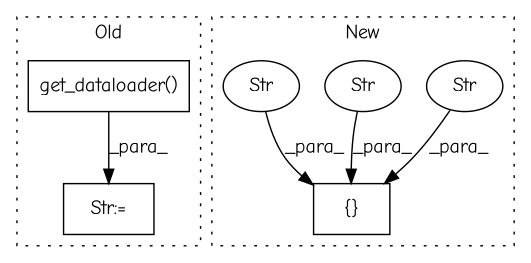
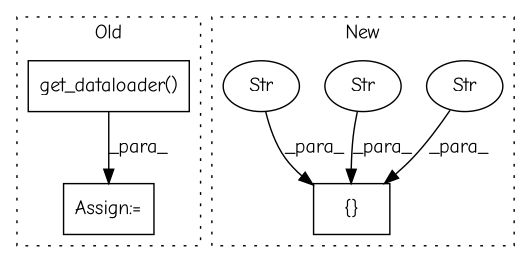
node "Str:=": label "Str:=" -> "Assign:="
